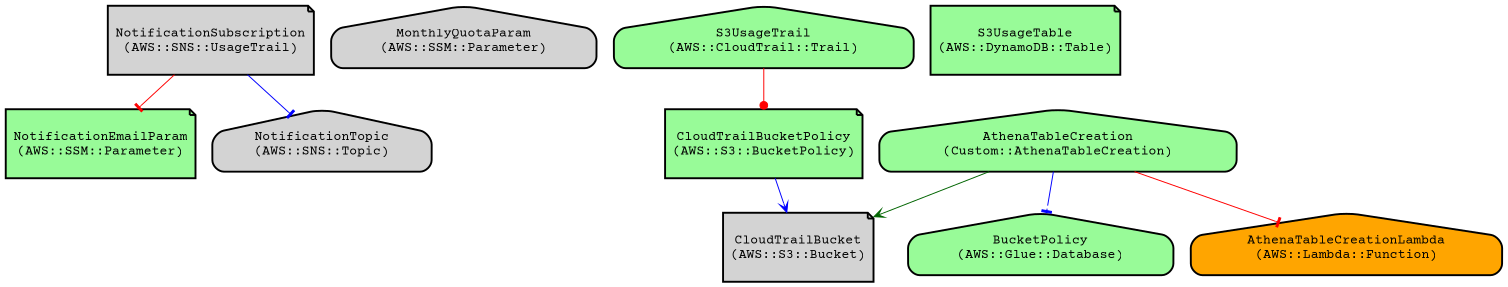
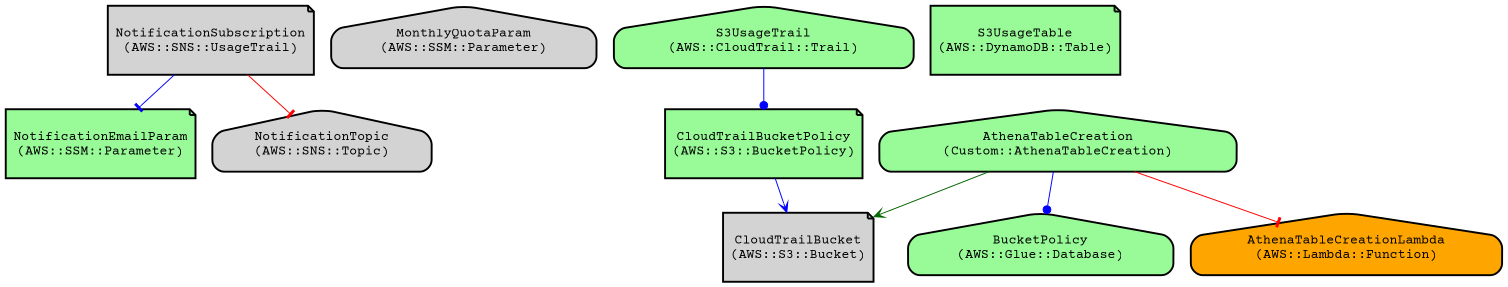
edge "S3UsageTrail (AWS::CloudTrail::Trail)" -> "CloudTrailBucketPolicy (AWS::S3::BucketPolicy)": color red -> blue
edge "NotificationSubscription (AWS::SNS::UsageTrail)" -> "NotificationEmailParam (AWS::SSM::Parameter)": color red -> blue
edge "NotificationSubscription (AWS::SNS::UsageTrail)" -> "NotificationTopic (AWS::SNS::Topic)": color blue -> red
edge "AthenaTableCreation (Custom::AthenaTableCreation)" -> "BucketPolicy (AWS::Glue::Database)": arrowhead tee -> dot
